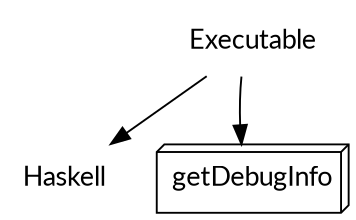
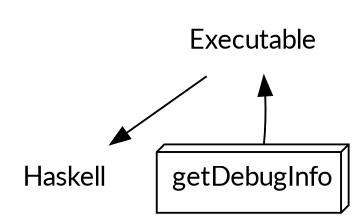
edge "Executable" -> "getDebugInfo": reversed
